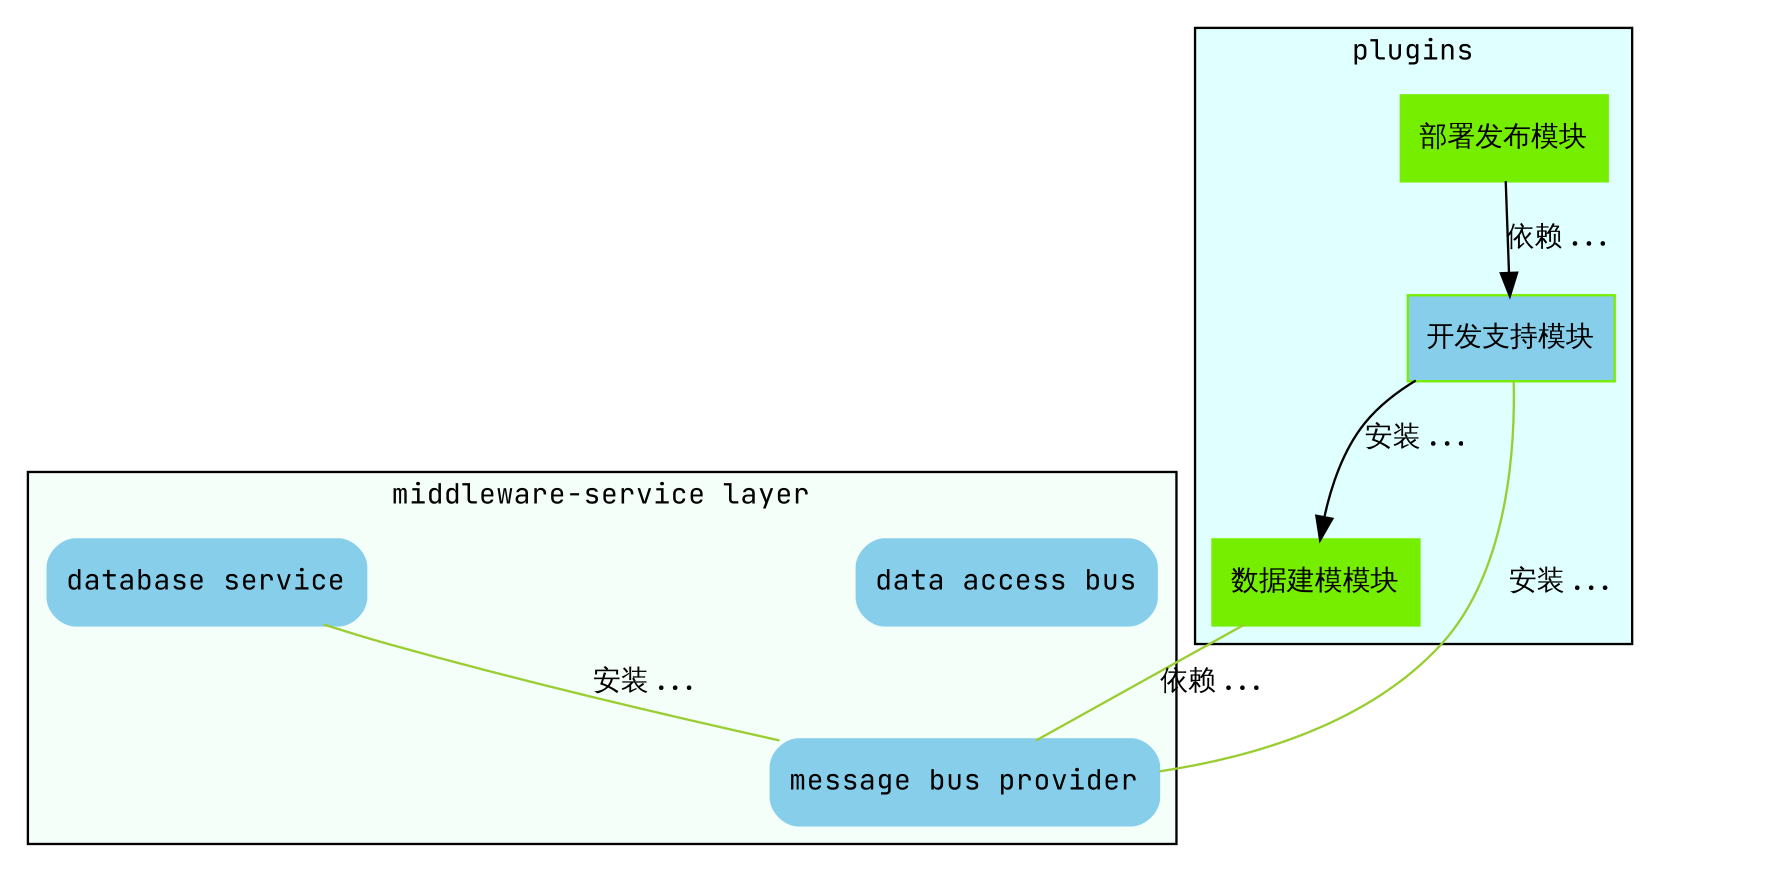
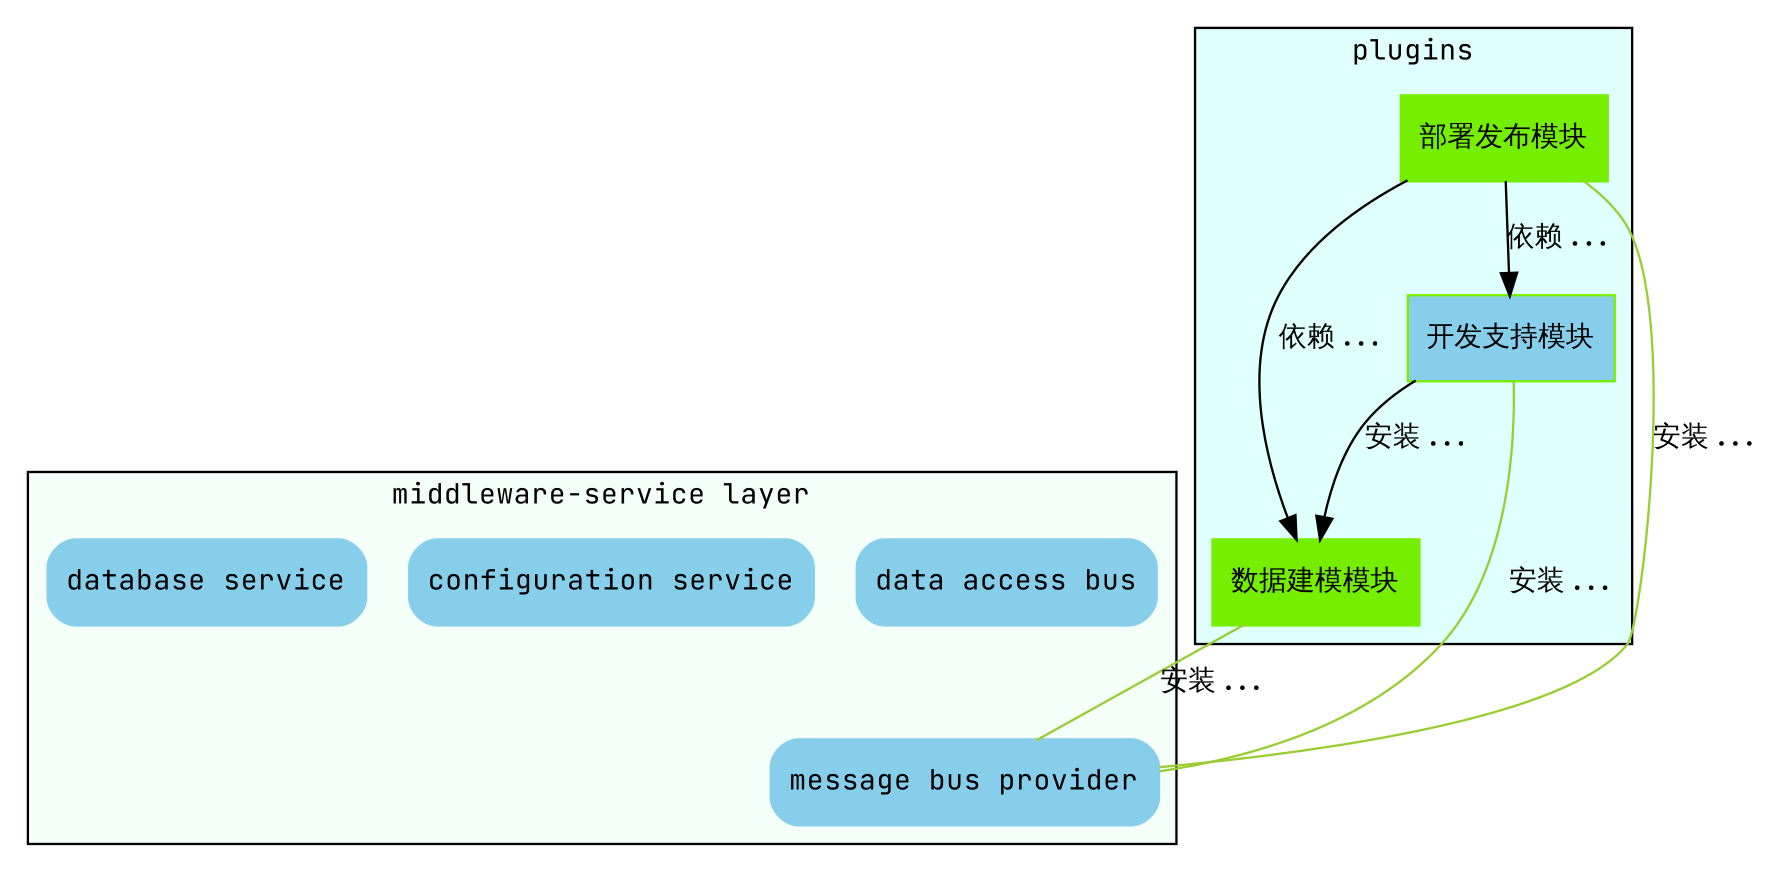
edge "部署发布模块" -> "数据建模模块": added, label "依赖..."
node "configuration service": added
edge "数据建模模块" -- "message bus provider": label "依赖..." -> "安装..."
edge "database service" -- "message bus provider": now "部署发布模块" -- "message bus provider"
